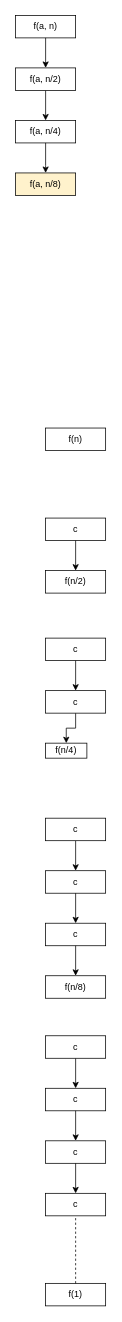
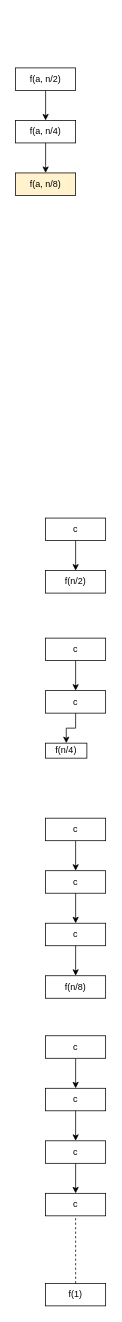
node "f(a, n)": removed
edge "f(a, n)" -> "f(a, n/2)": removed
node "f(n)": removed
